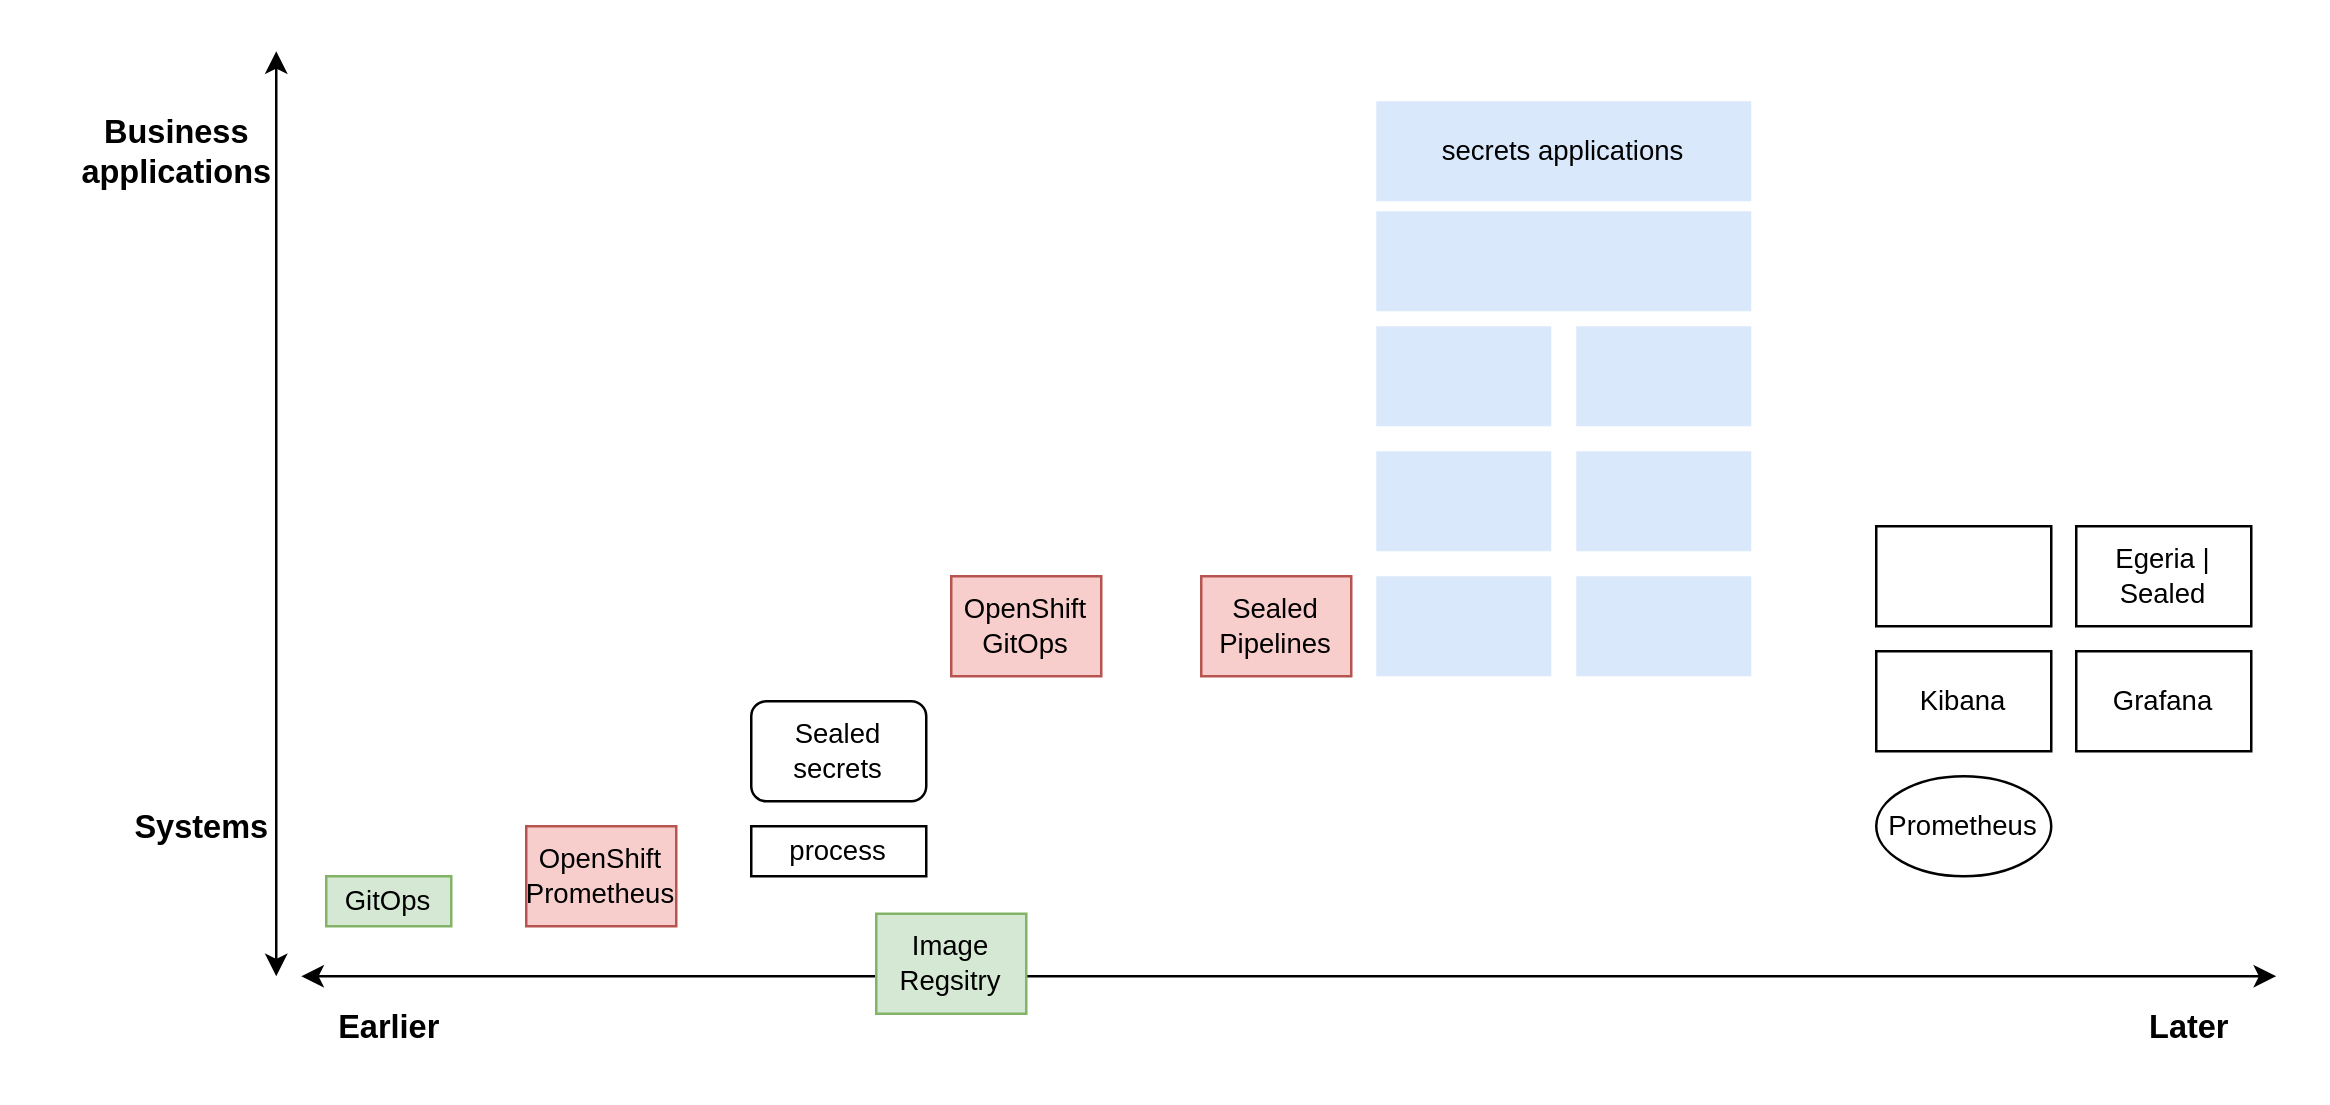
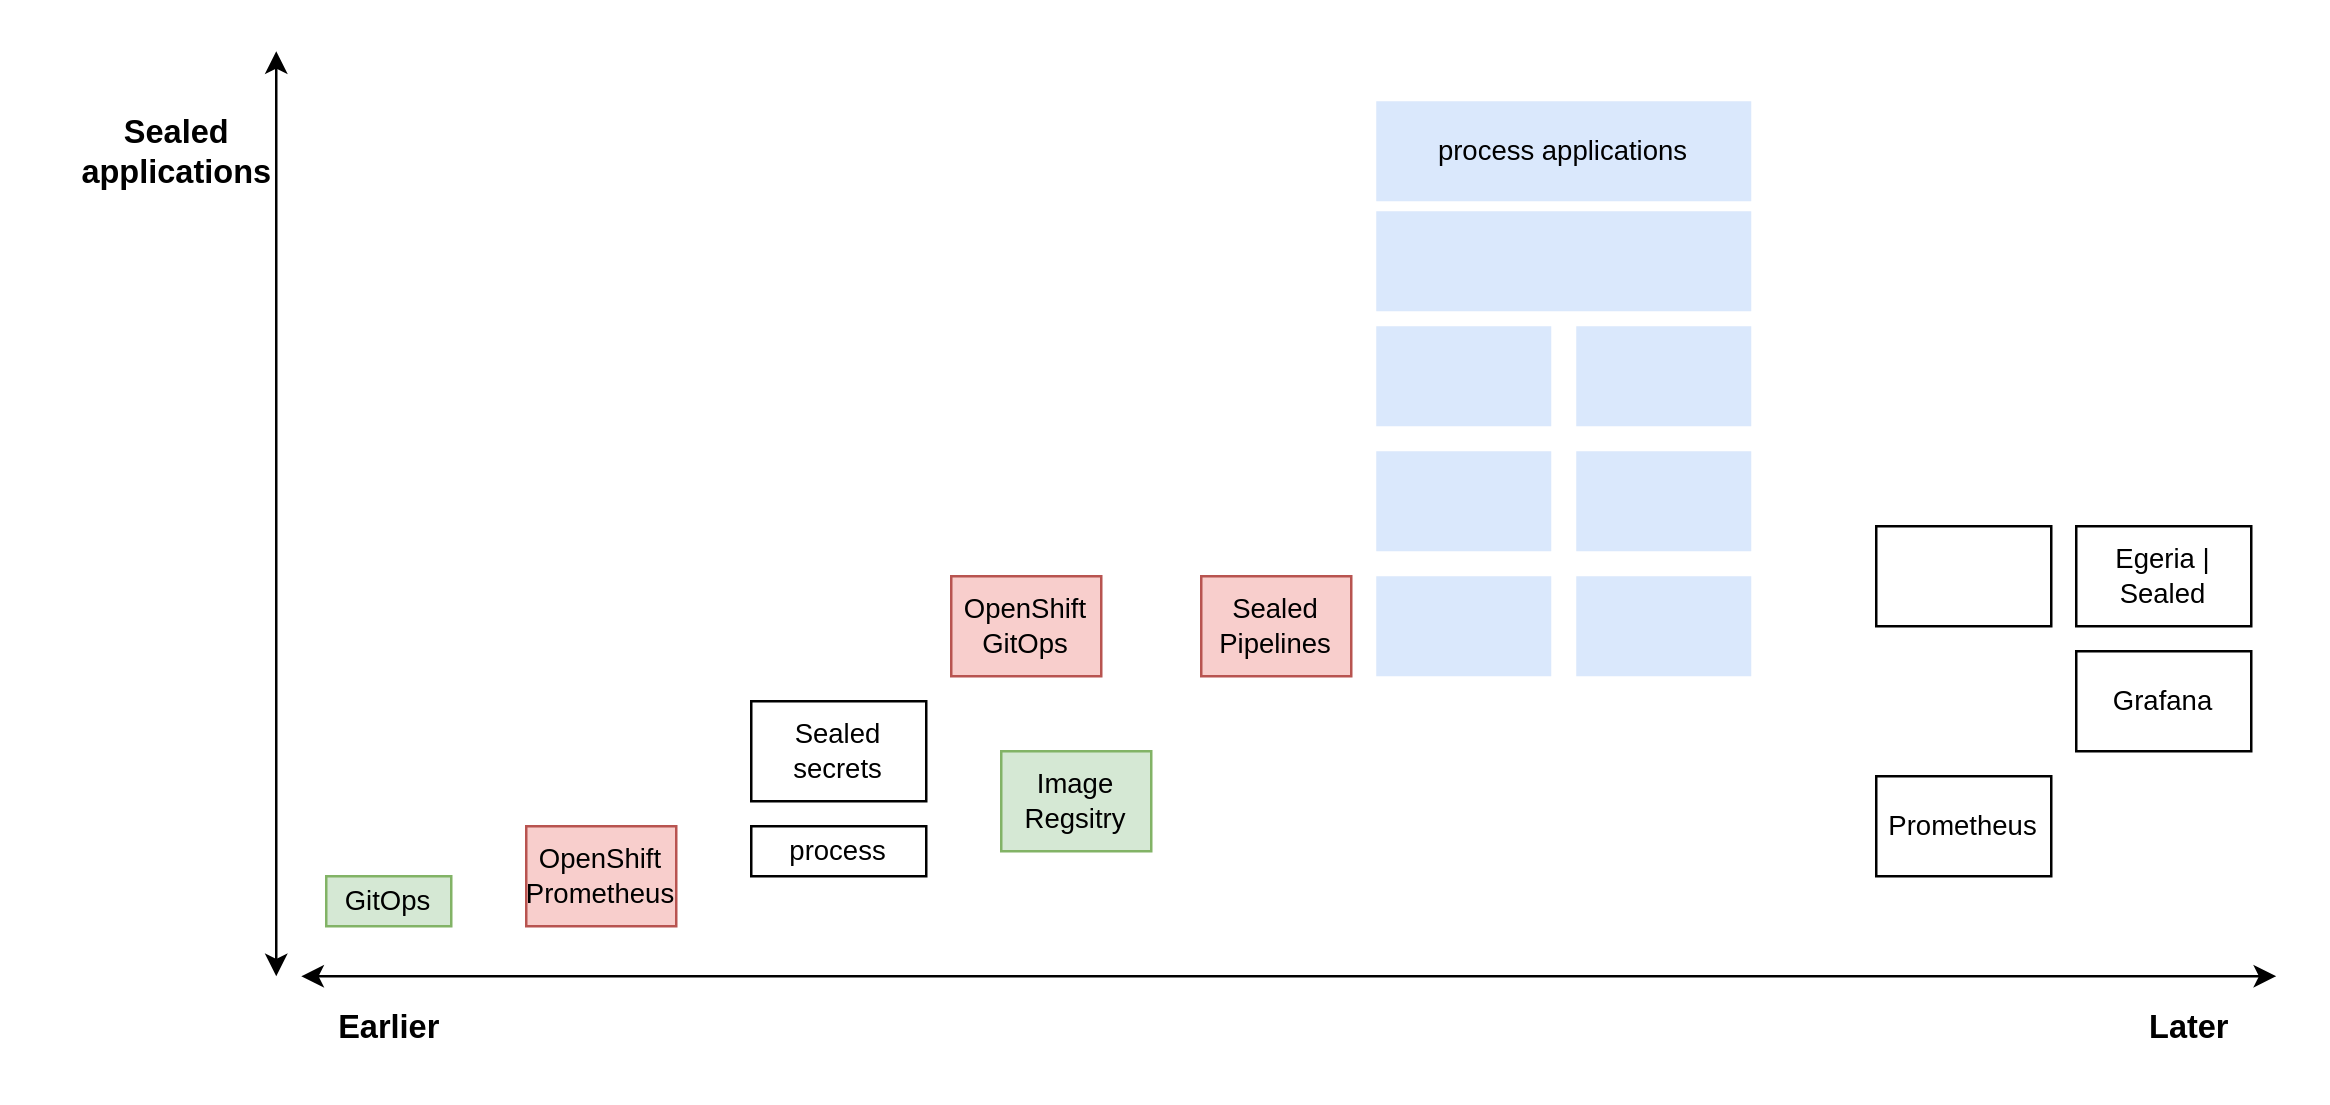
node "Business applications": label "Business applications" -> "Sealed applications"
node "secrets applications": label "secrets applications" -> "process applications"
node "Kibana": removed
node "Sealed secrets": shape rounded rectangle -> rectangle
node "Systems": removed
node "Prometheus": shape ellipse -> rectangle
node "Image Regsitry": moved (951, 964) -> (1076, 801)
